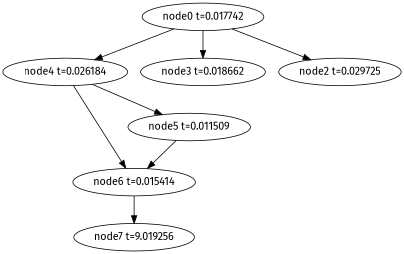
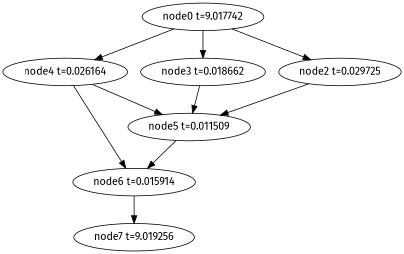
node "node0 t=0.017742": label "node0 t=0.017742" -> "node0 t=9.017742"
node "node4 t=0.026184": label "node4 t=0.026184" -> "node4 t=0.026164"
edge "node3 t=0.018662" -> "node5 t=0.011509": added
edge "node2 t=0.029725" -> "node5 t=0.011509": added
node "node6 t=0.015414": label "node6 t=0.015414" -> "node6 t=0.015914"
